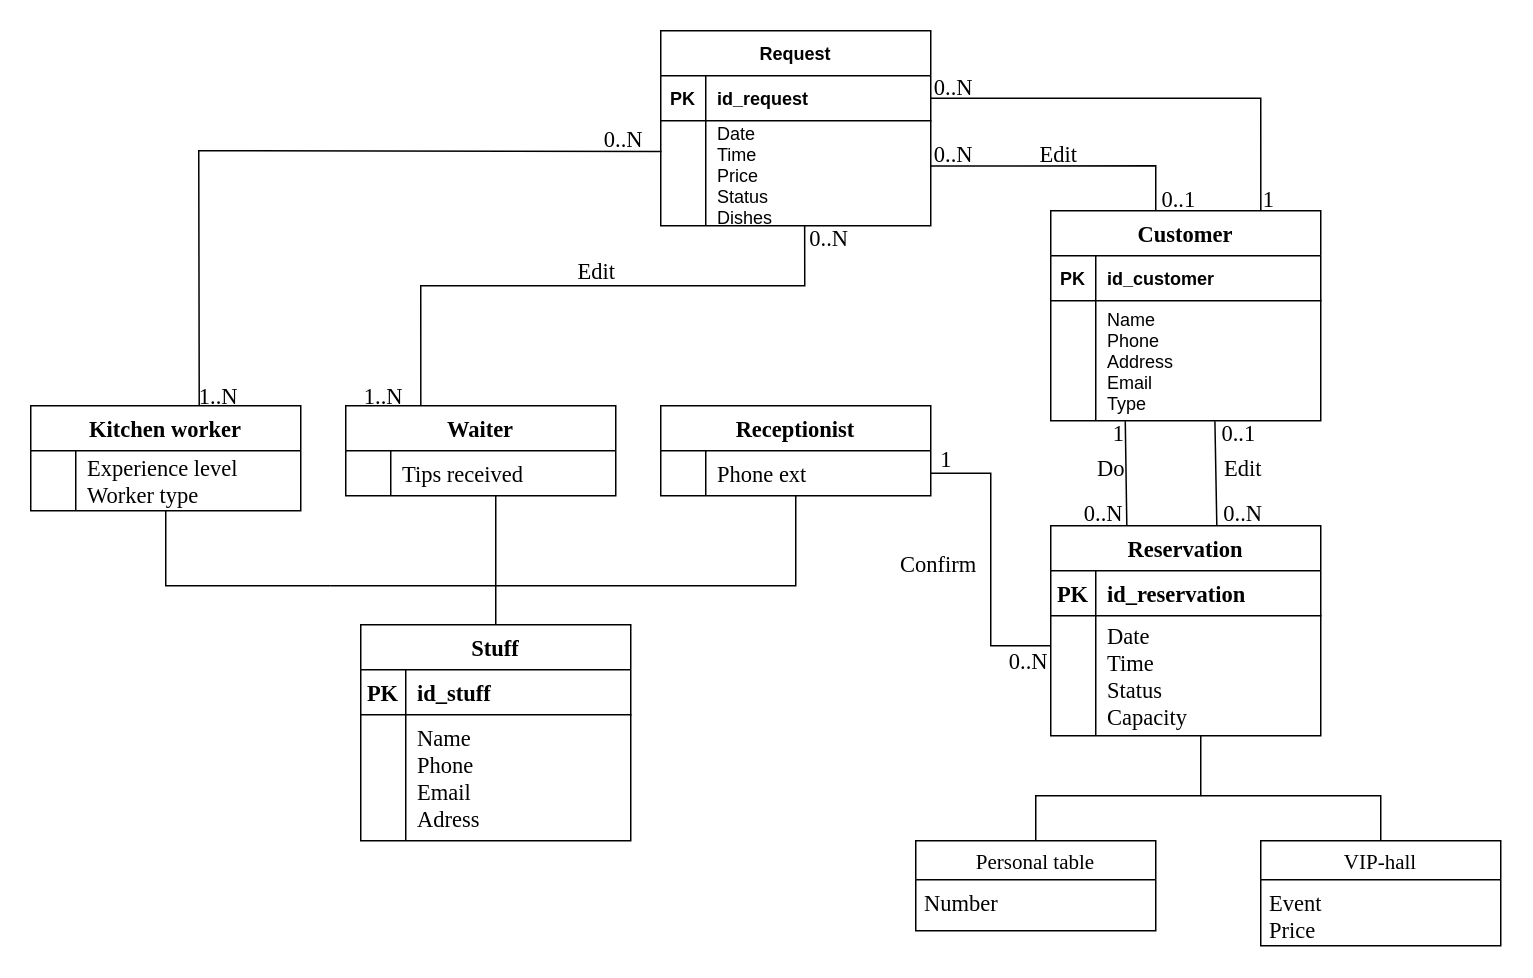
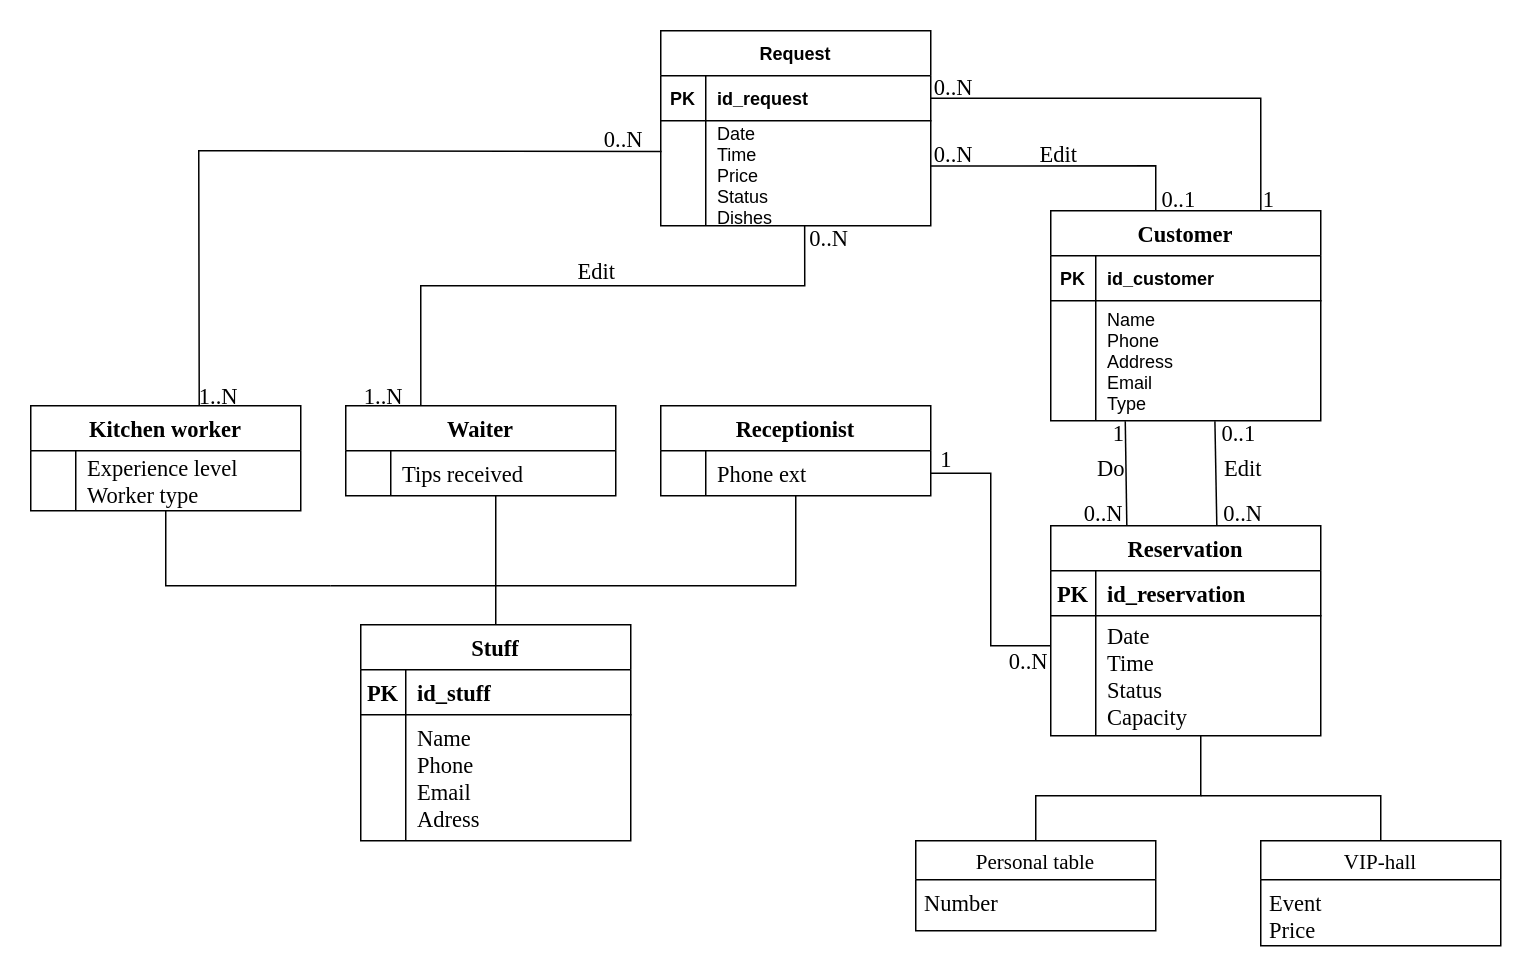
node "Confirm": removed
